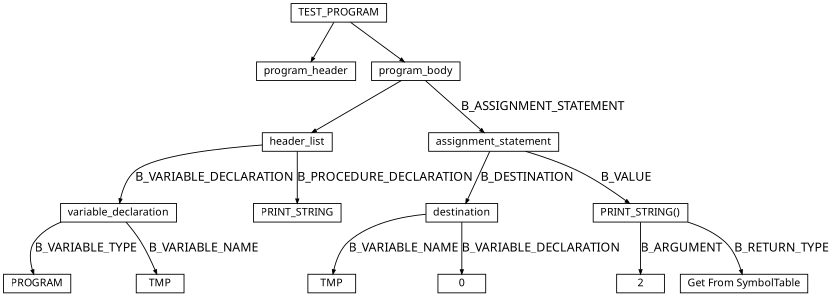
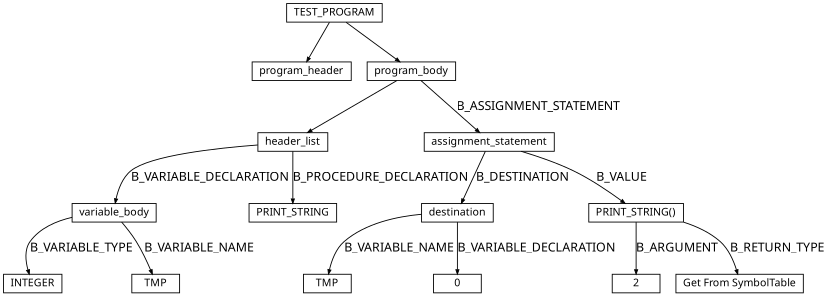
node "variable_declaration": label "variable_declaration" -> "variable_body"
node "PROGRAM": label "PROGRAM" -> "INTEGER"
